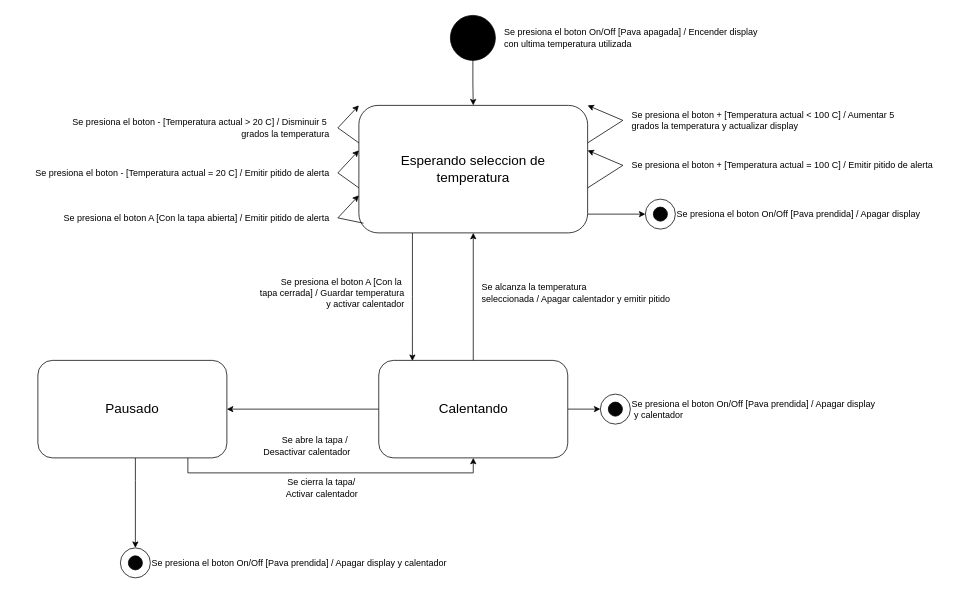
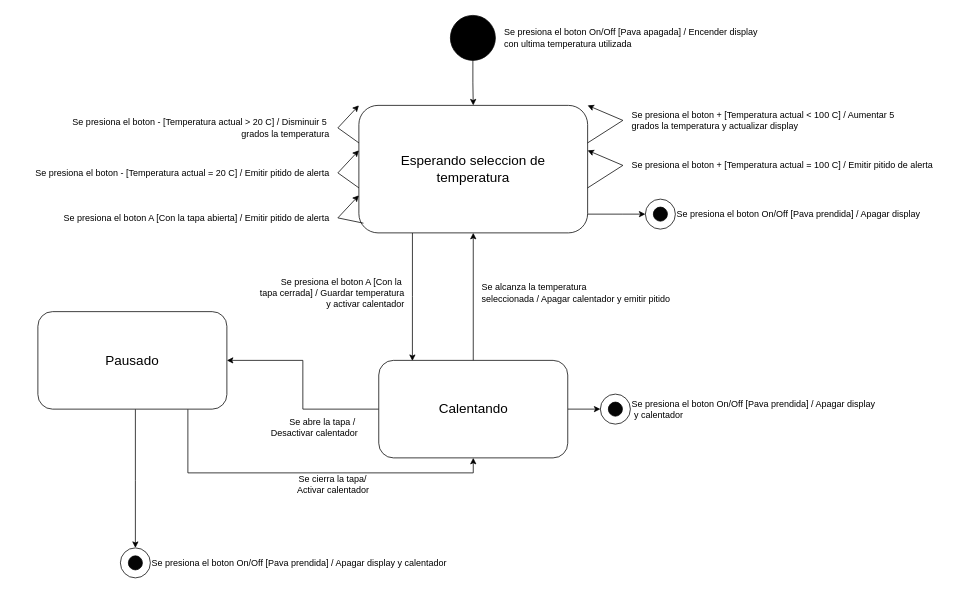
node "Pausado": moved (132, 409) -> (132, 360)
node "Se abre la tapa / Desactivar calentador": moved (299, 446) -> (306, 427)
node "Se cierra la tapa/ Activar calentador": moved (314, 488) -> (325, 484)
